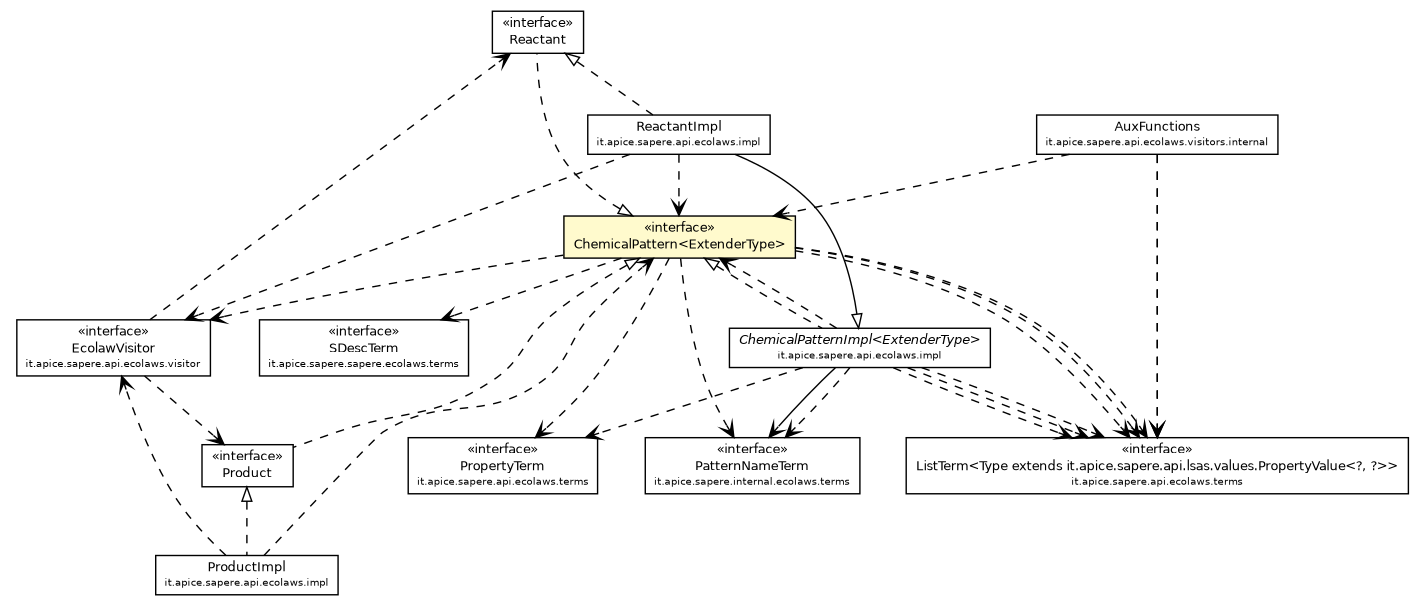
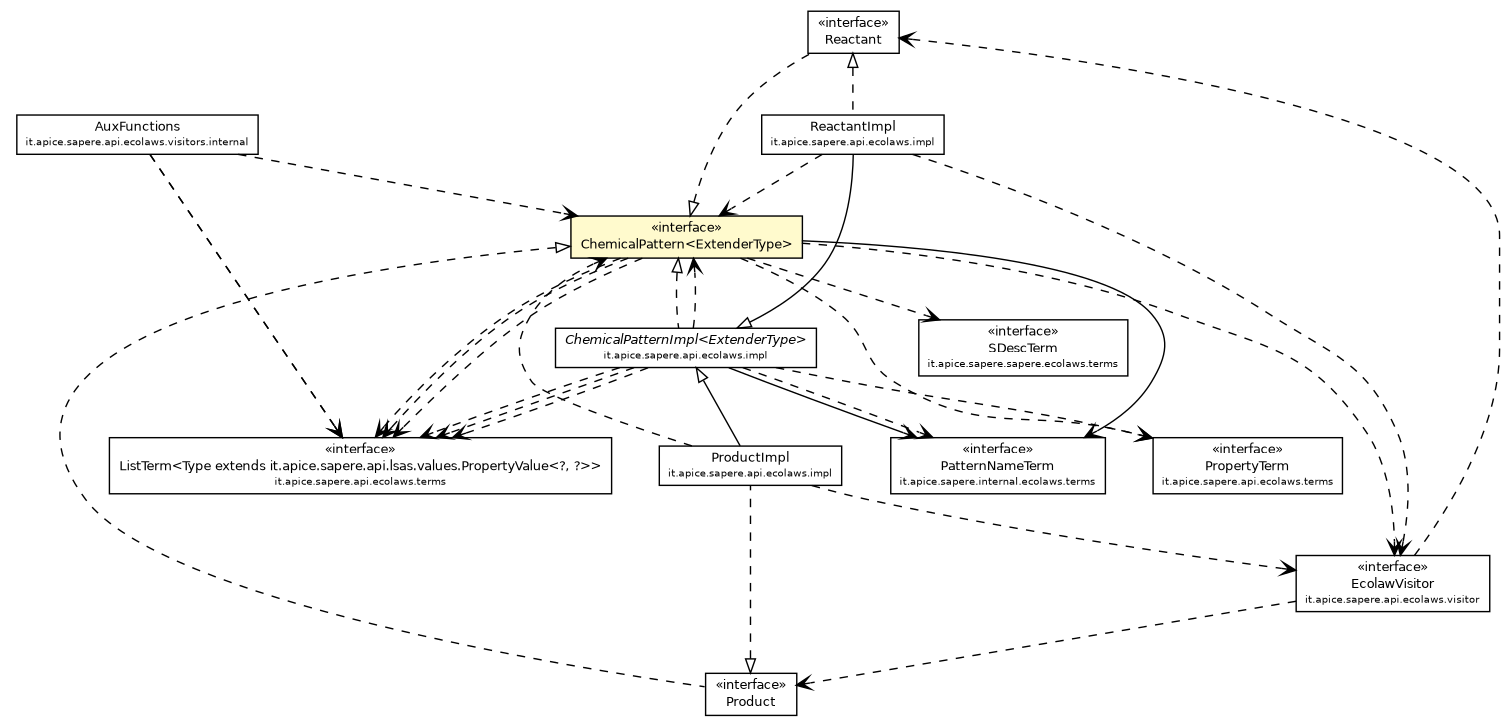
edge "ChemicalPattern<ExtenderType>" -> "PatternNameTerm": style dashed -> solid
edge "ProductImpl" -> "ChemicalPatternImpl<ExtenderType>": added
